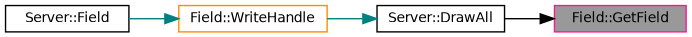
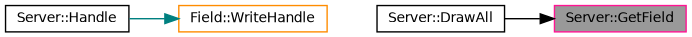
node "Server::Field": label "Server::Field" -> "Server::Handle"
edge "Field::WriteHandle" -> "Server::DrawAll": removed
node "Field::GetField": label "Field::GetField" -> "Server::GetField"
